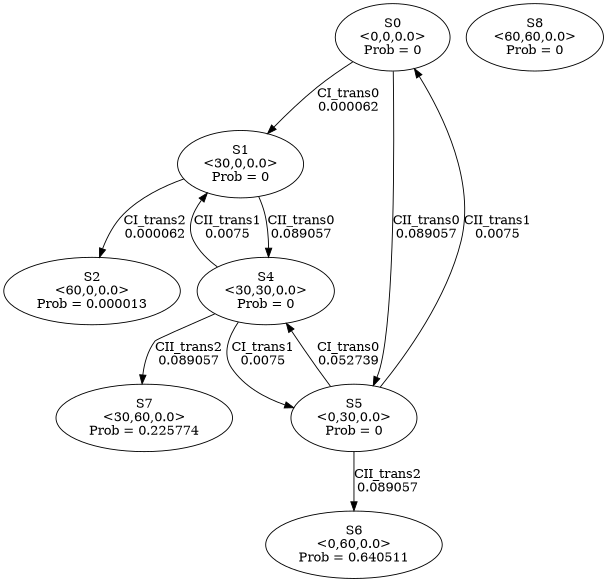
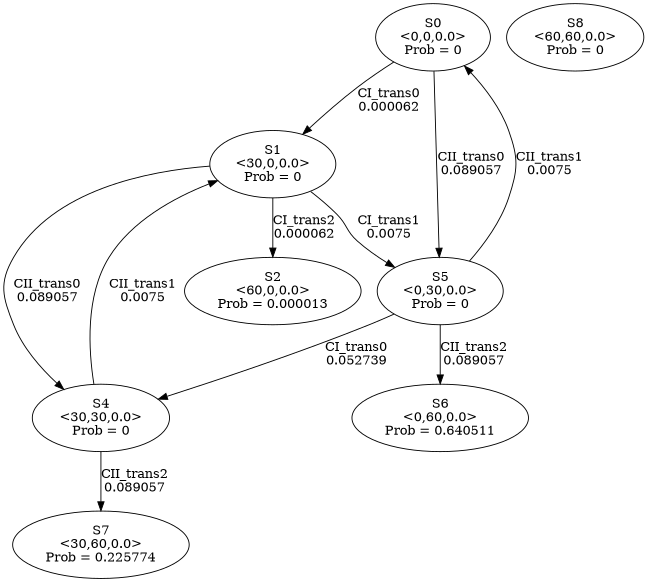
edge "S4 <30,30,0.0> Prob = 0" -> "S5 <0,30,0.0> Prob = 0": now "S1 <30,0,0.0> Prob = 0" -> "S5 <0,30,0.0> Prob = 0"
